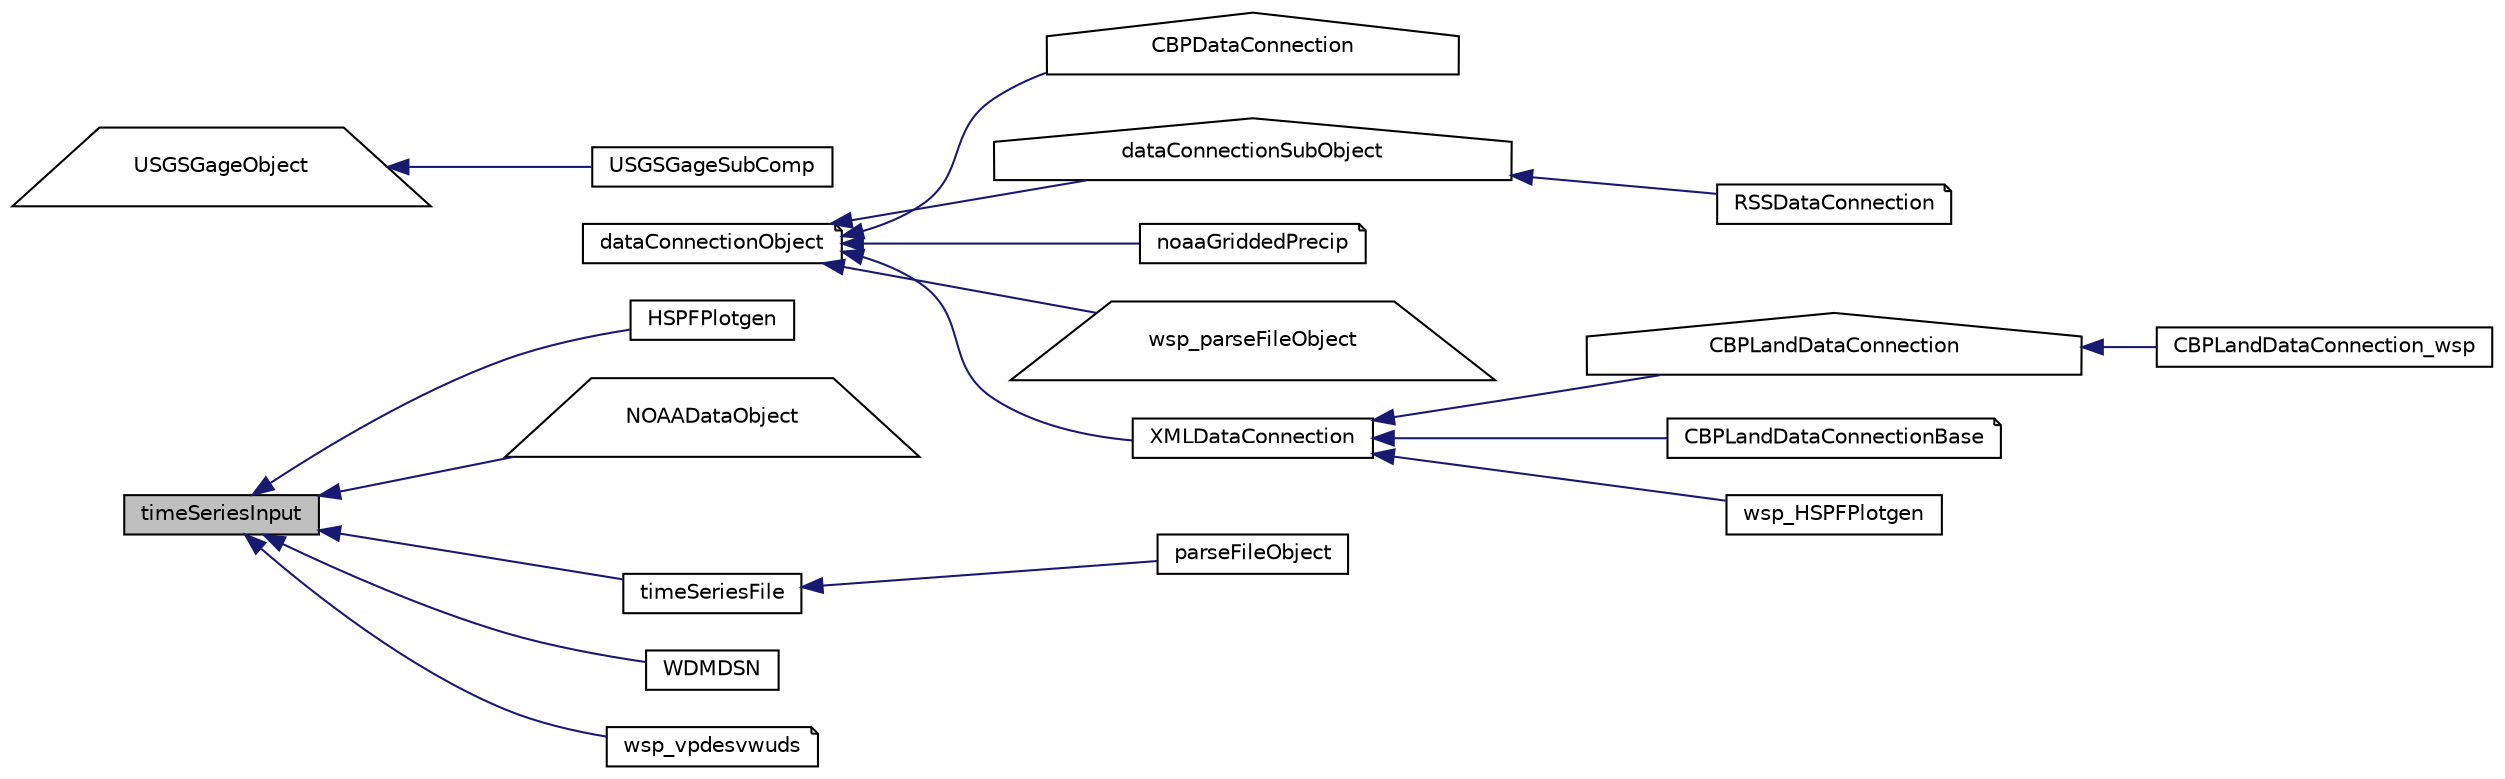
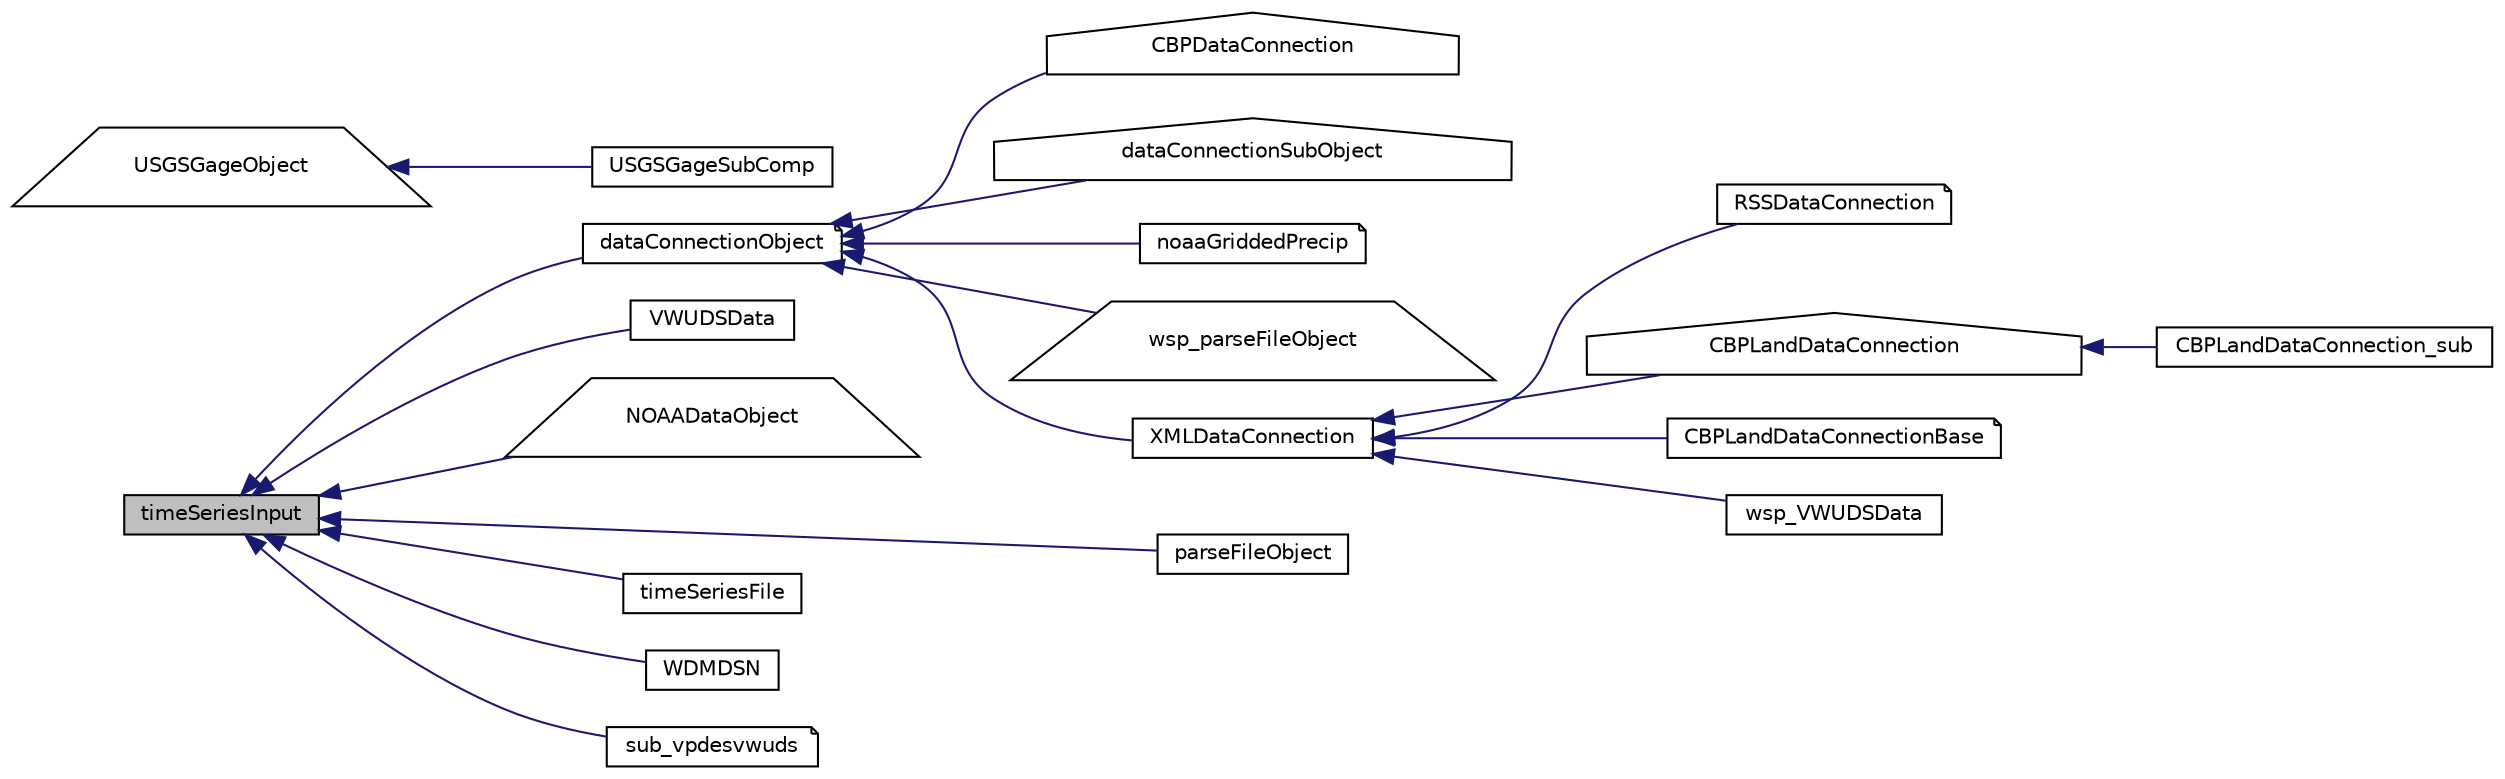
edge "RSSDataConnection" -> "dataConnectionSubObject": now "RSSDataConnection" -> "XMLDataConnection"
node "HSPFPlotgen": label "HSPFPlotgen" -> "VWUDSData"
edge "dataConnectionObject" -> "timeSeriesInput": added
node "CBPLandDataConnection_wsp": label "CBPLandDataConnection_wsp" -> "CBPLandDataConnection_sub"
node "wsp_HSPFPlotgen": label "wsp_HSPFPlotgen" -> "wsp_VWUDSData"
edge "parseFileObject" -> "timeSeriesFile": now "parseFileObject" -> "timeSeriesInput"
node "wsp_vpdesvwuds": label "wsp_vpdesvwuds" -> "sub_vpdesvwuds"
